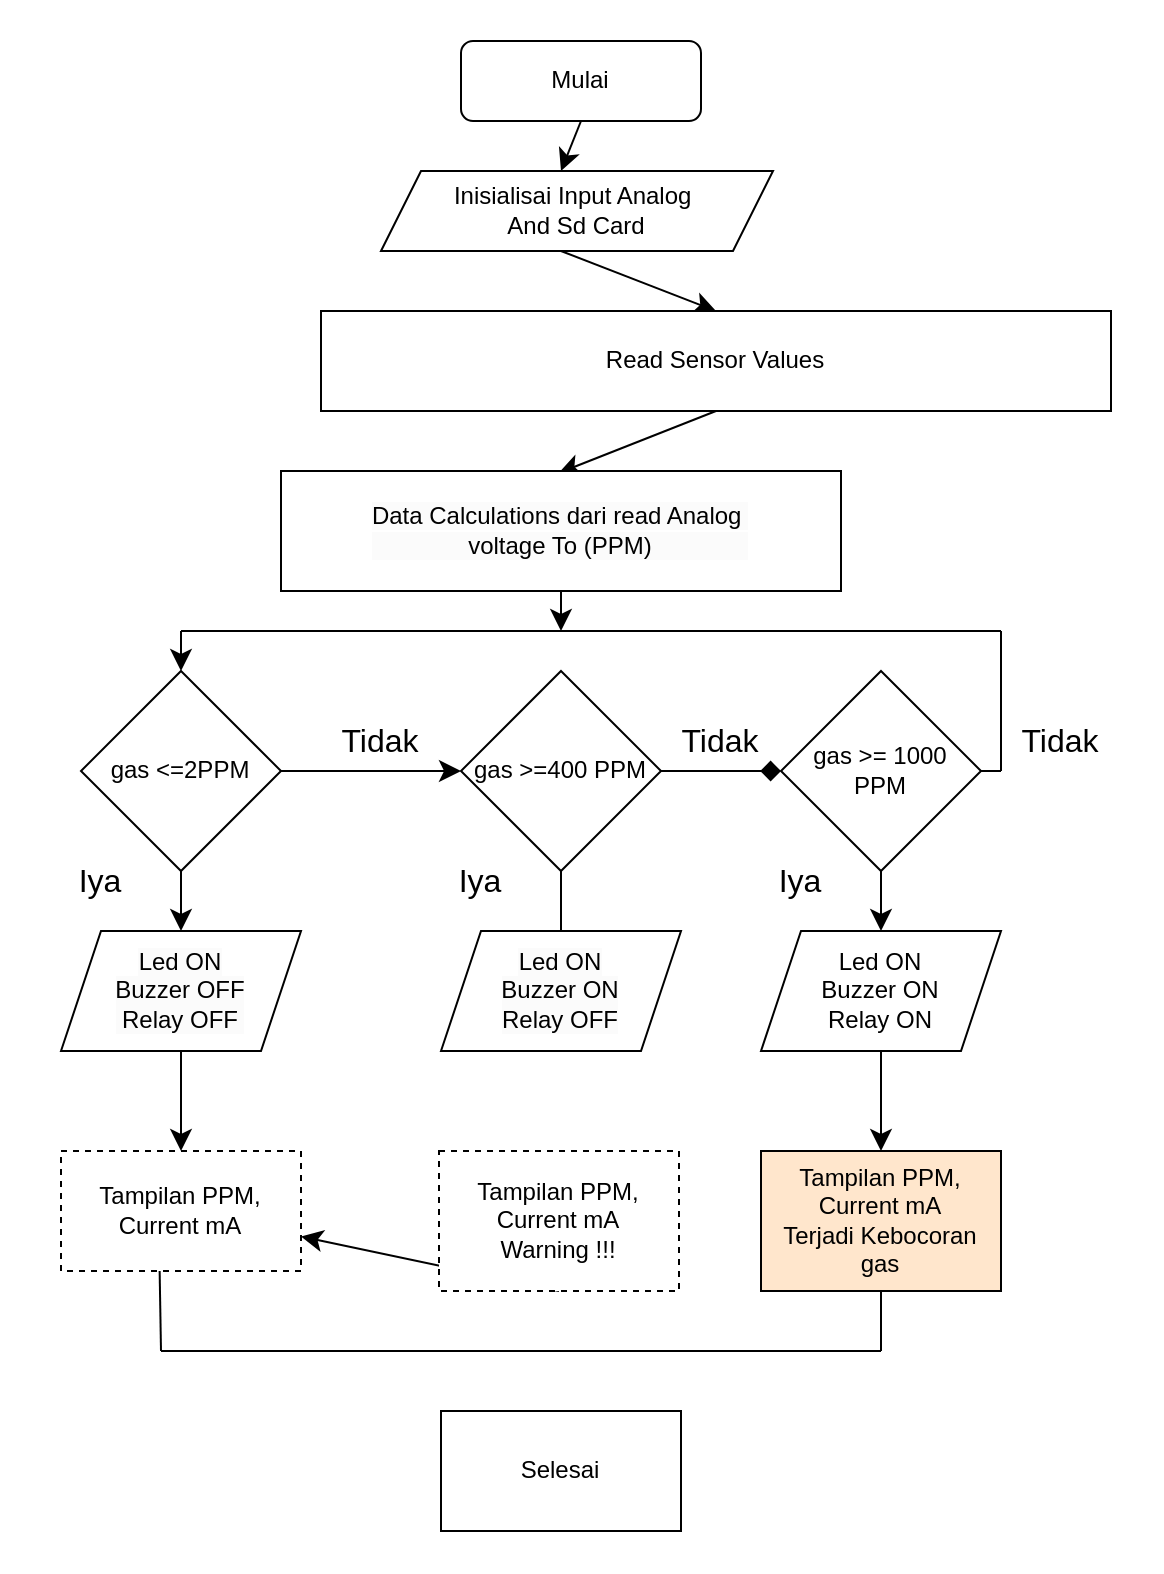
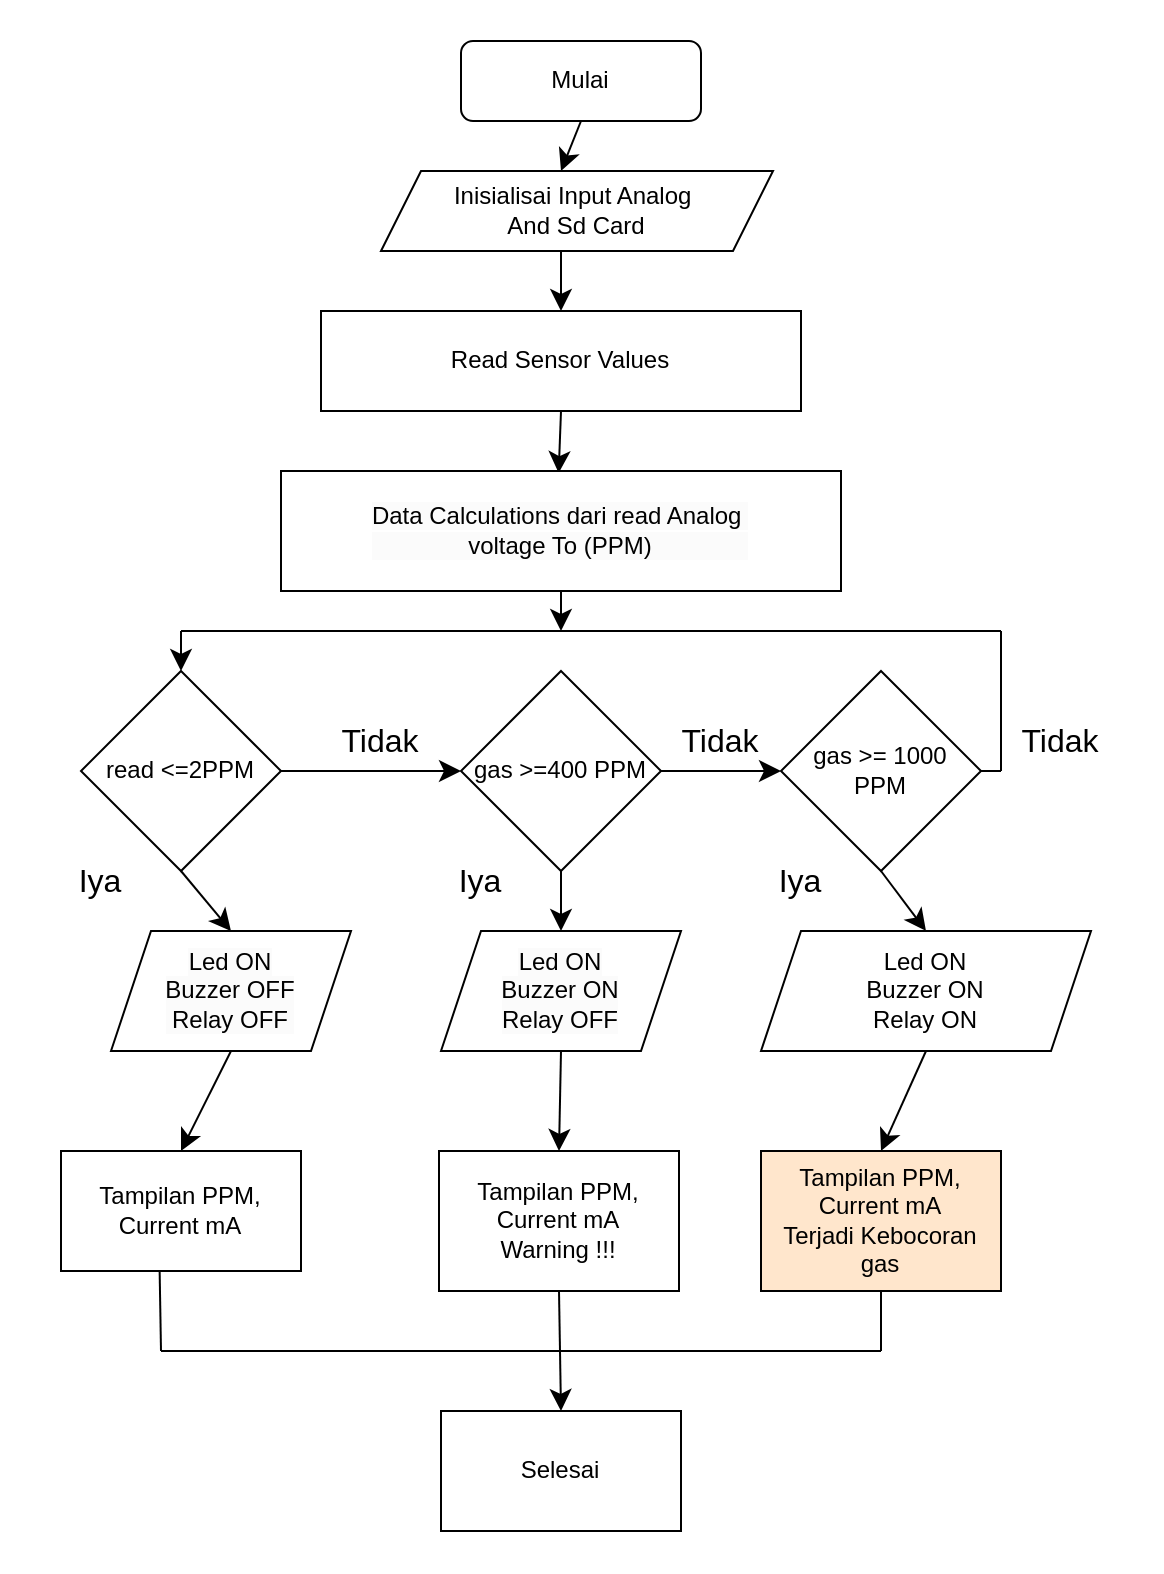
node "Read Sensor Values": size 790x100 -> 480x100
node "gas <=2PPM": label "gas <=2PPM" -> "read <=2PPM"
edge "gas >=400 PPM" -> "gas >= 1000 PPM": arrowhead diamond -> classic
edge "gas >=400 PPM" -- "Led ON Buzzer ON Relay OFF": arrowhead none -> classic
node "Led ON Buzzer OFF Relay OFF": moved (181, 991) -> (231, 991)
node "Led ON Buzzer ON Relay ON": size 240x120 -> 330x120
edge "Led ON Buzzer ON Relay OFF" -> "Tampilan PPM, Current mA Warning !!!": added
node "Tampilan PPM, Current mA": style dashed -> solid
node "Tampilan PPM, Current mA Warning !!!": style dashed -> solid
edge "Tampilan PPM, Current mA Warning !!!" -> "Tampilan PPM, Current mA": now "Tampilan PPM, Current mA Warning !!!" -> "Selesai"
